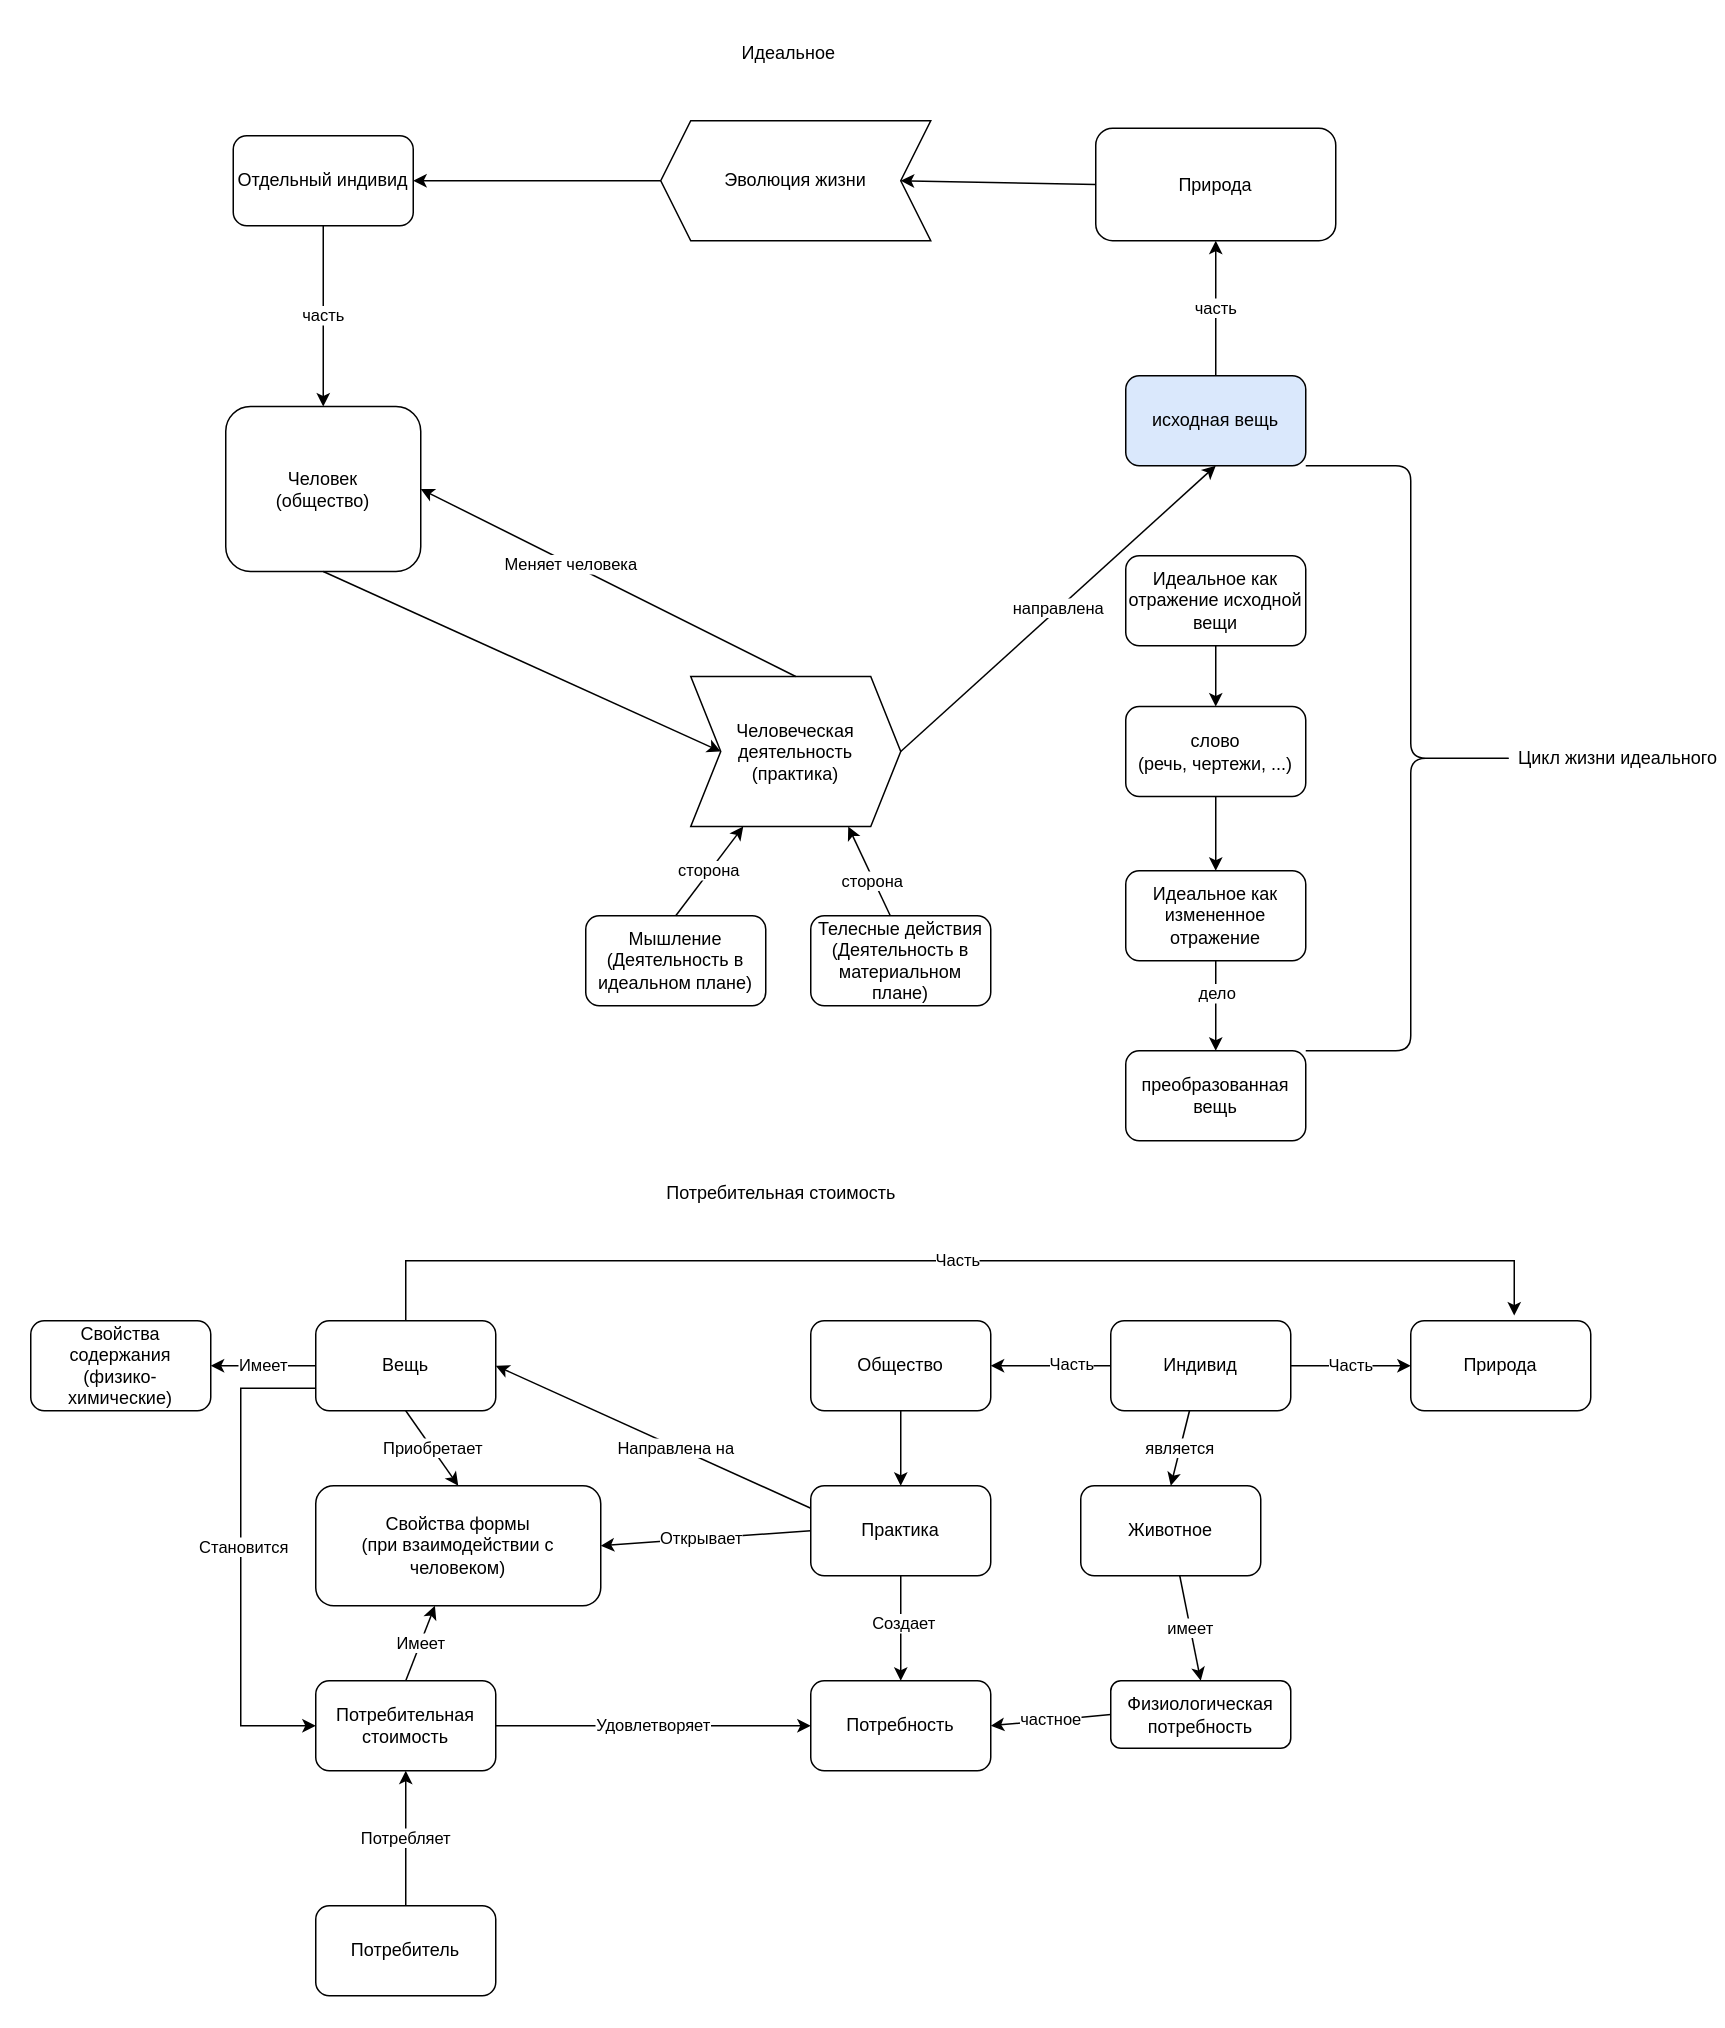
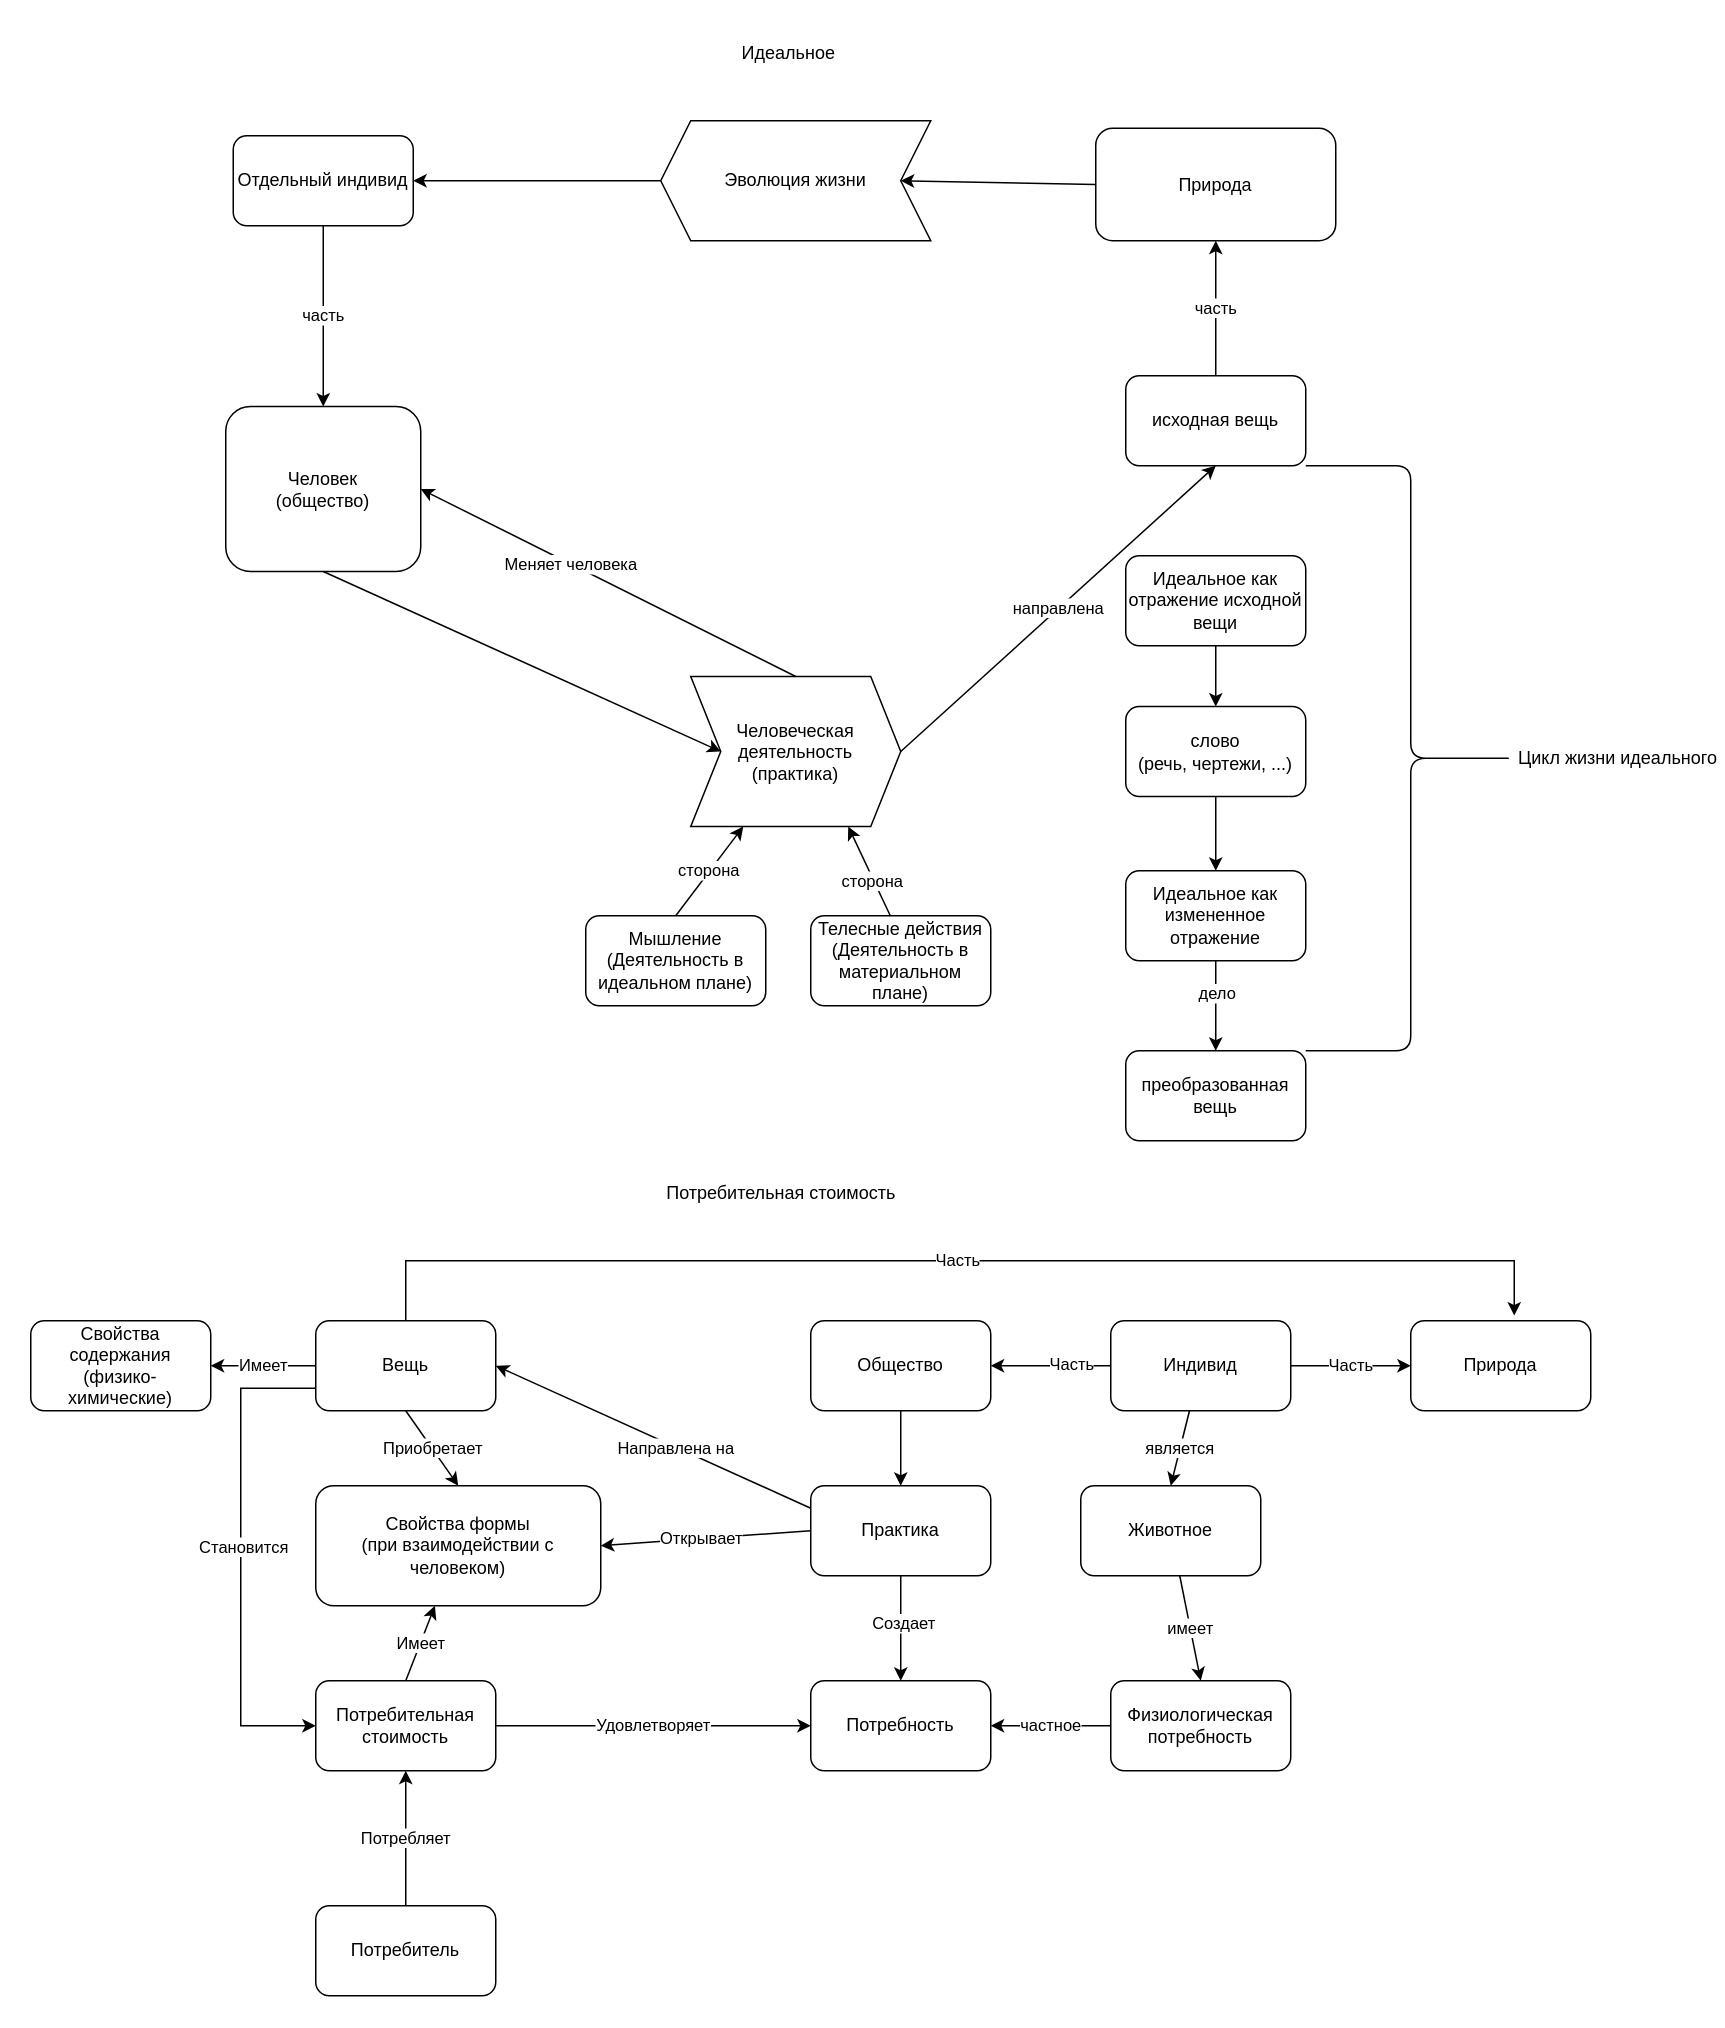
node "исходная вещь": fillcolor #dae8fc -> #ffffff
node "Физиологическая потребность": size 180x68 -> 180x90
